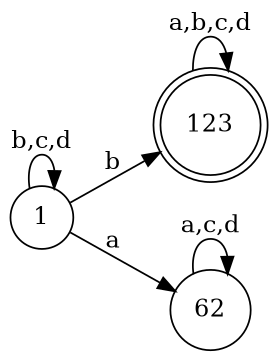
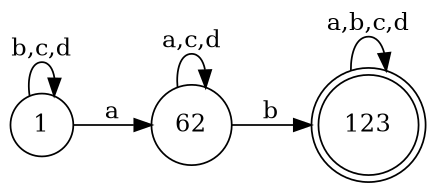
edge "1" -> "123": now "62" -> "123"
